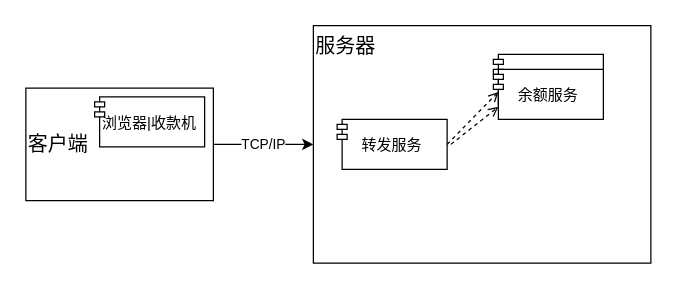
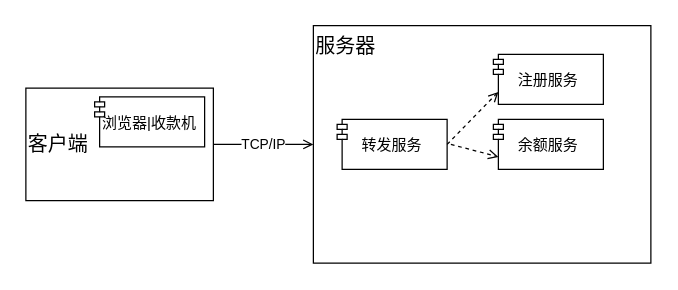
node "余额服务": moved (548, 94) -> (548, 144)
edge "客户端" -> "服务器": arrowhead classic -> open
